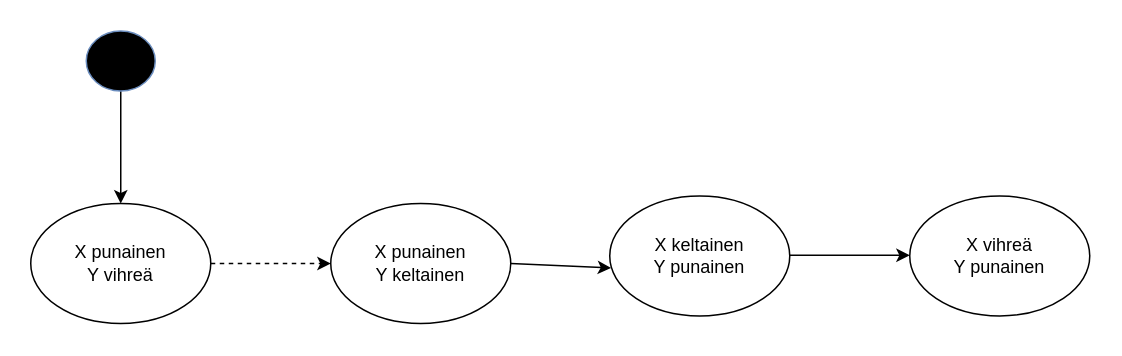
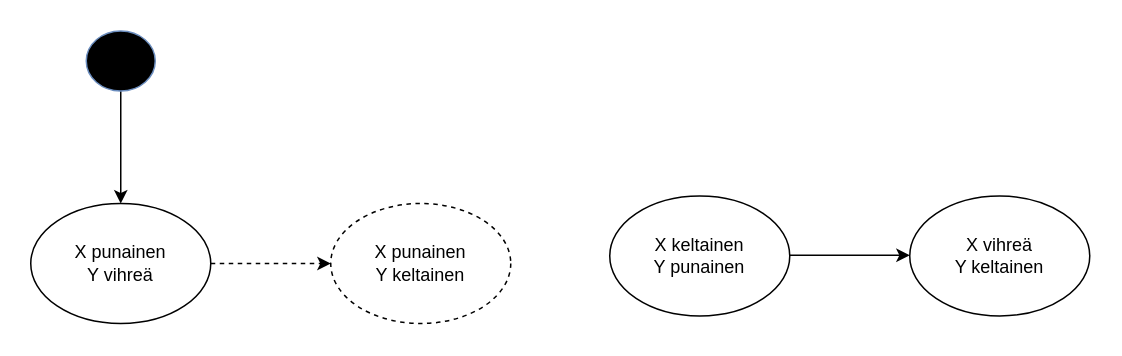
node "X vihreä Y punainen": label "X vihreä Y punainen" -> "X vihreä Y keltainen"
node "X punainen Y keltainen": style solid -> dashed
edge "X punainen Y keltainen" -> "X keltainen Y punainen": removed
